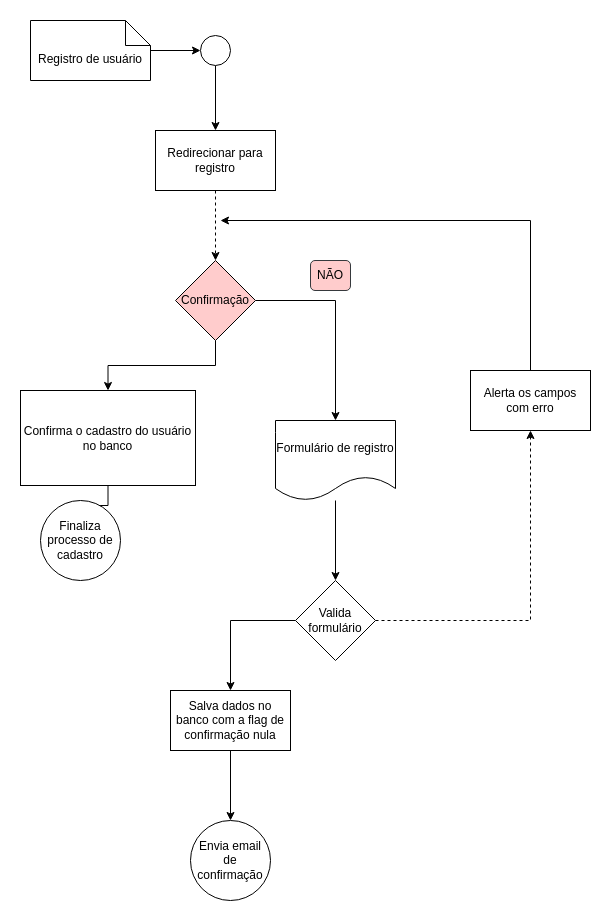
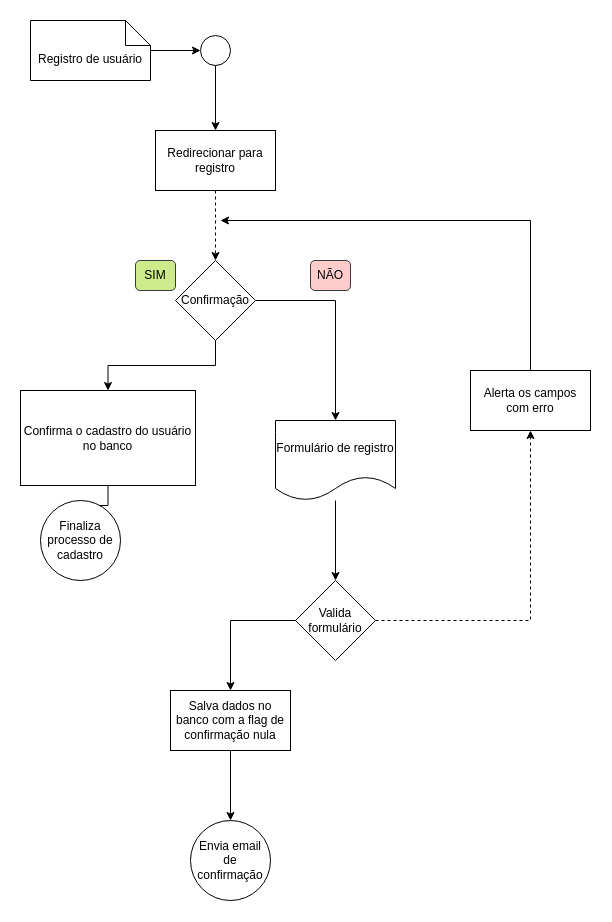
node "SIM": added
node "Confirmação": fillcolor #ffcccc -> #ffffff
